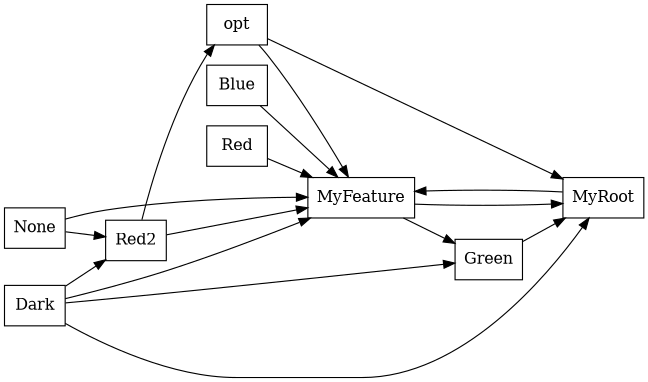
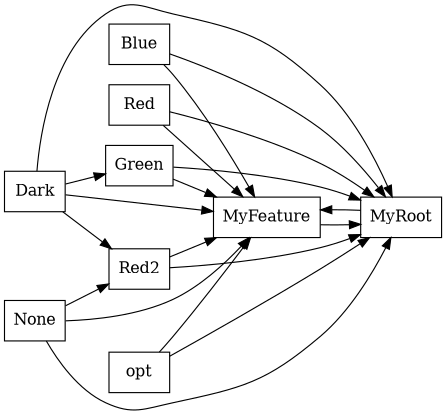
edge "Blue" -> "MyRoot": added
edge "Red2" -> "opt": now "Red2" -> "MyRoot"
edge "Red" -> "MyRoot": added
edge "MyFeature" -> "Green": reversed
edge "None" -> "MyRoot": added
